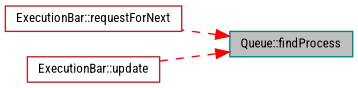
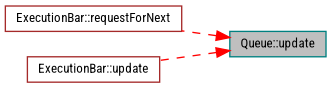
node "Queue::findProcess": label "Queue::findProcess" -> "Queue::update"
